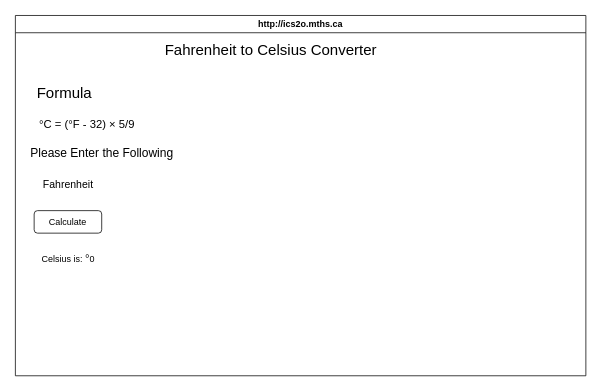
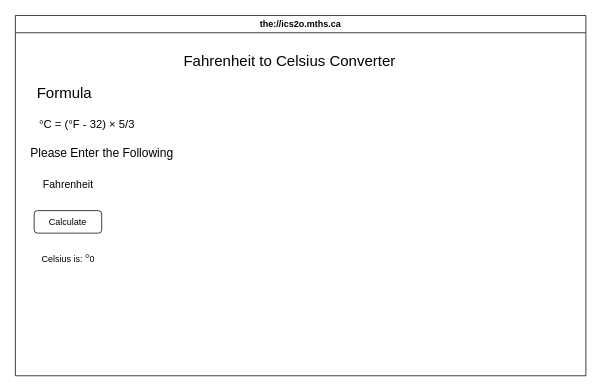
node "http://ics2o.mths.ca": label "http://ics2o.mths.ca" -> "the://ics2o.mths.ca"
node "Fahrenheit to Celsius Converter": moved (270, 49) -> (289, 60)
node "°C = (°F - 32) × 5/9": label "°C = (°F - 32) × 5/9" -> "°C = (°F - 32) × 5/3"
